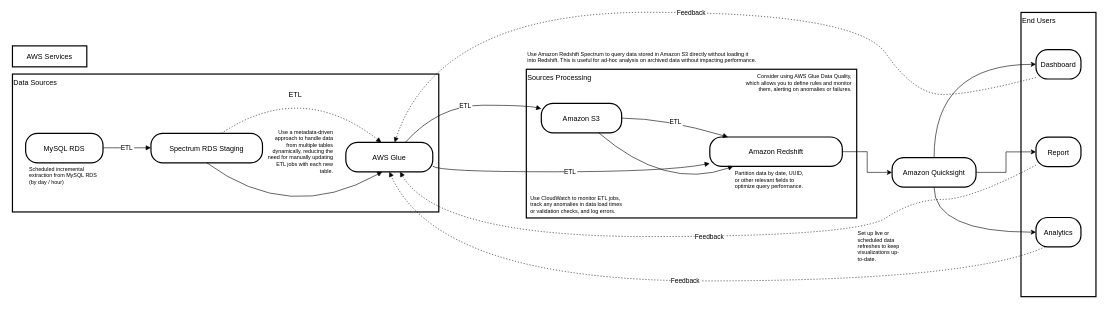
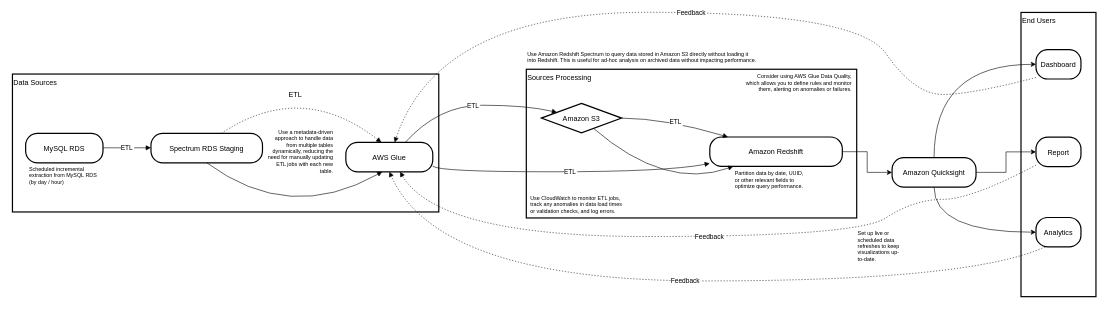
node "AWS Services": removed
node "Amazon S3": shape rounded rectangle -> diamond
